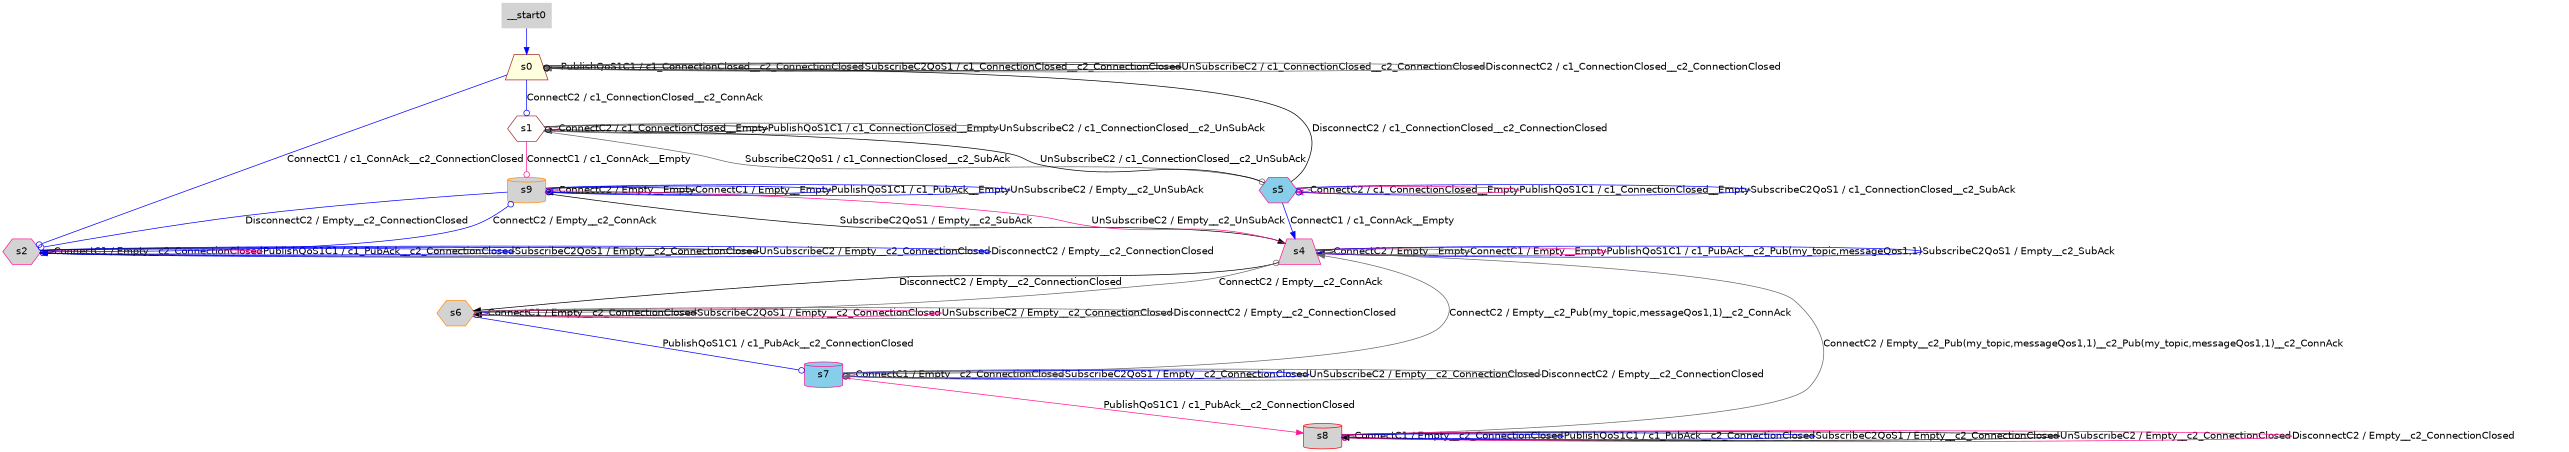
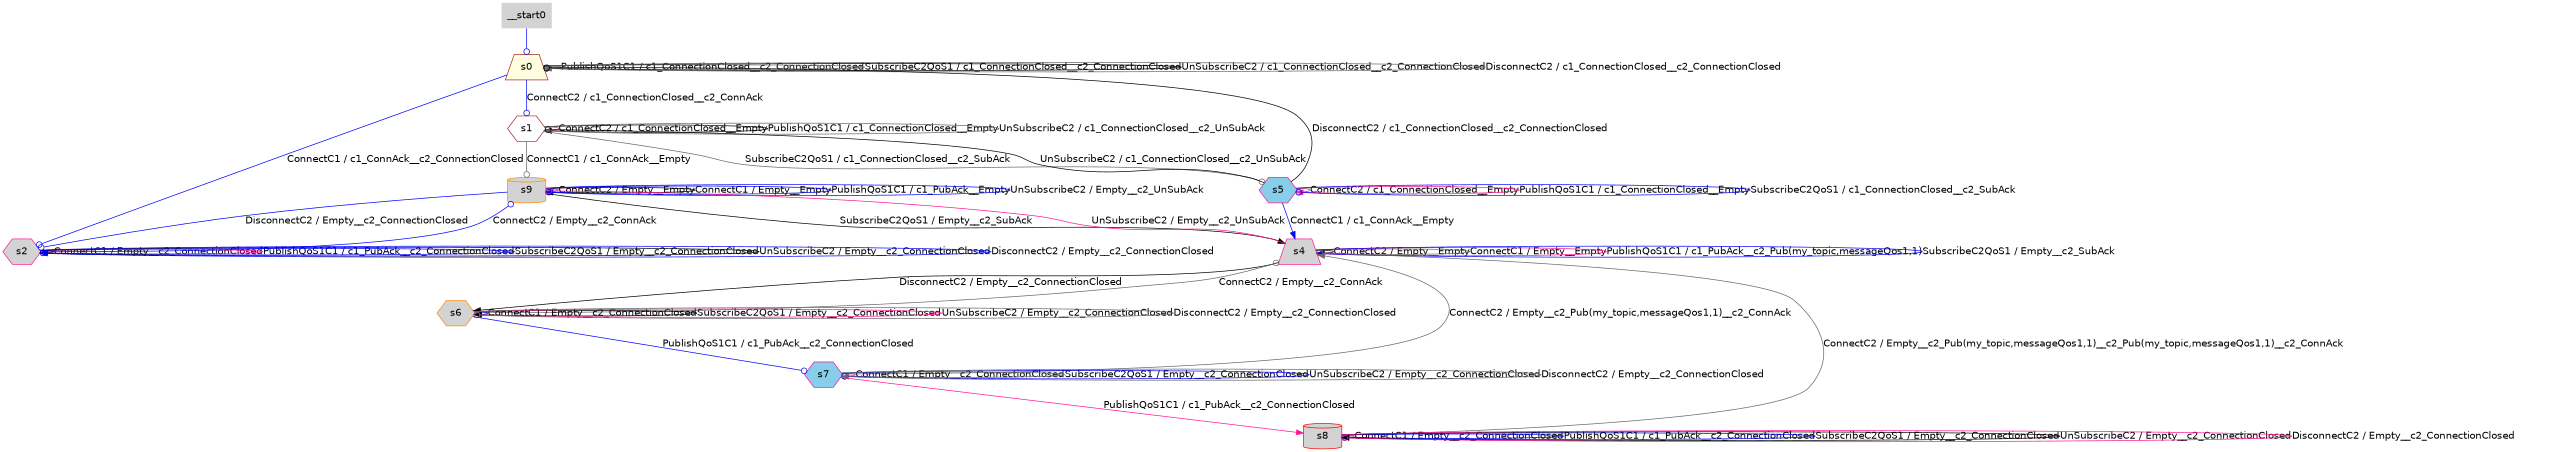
edge "__start0" -> "s0": arrowhead normal -> odot
edge "s1" -> "s9": color deeppink -> gray40
node "s7": shape cylinder -> hexagon
